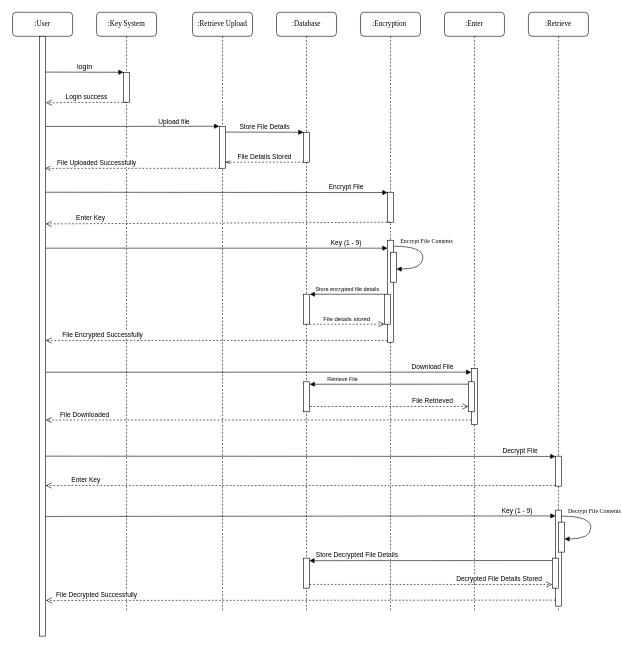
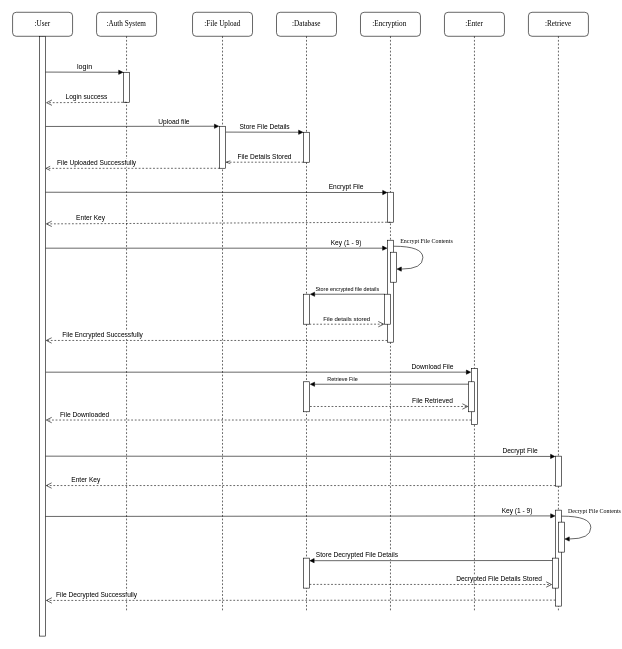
node ":Key System": label ":Key System" -> ":Auth System"
node ":Retrieve Upload": label ":Retrieve Upload" -> ":File Upload"
